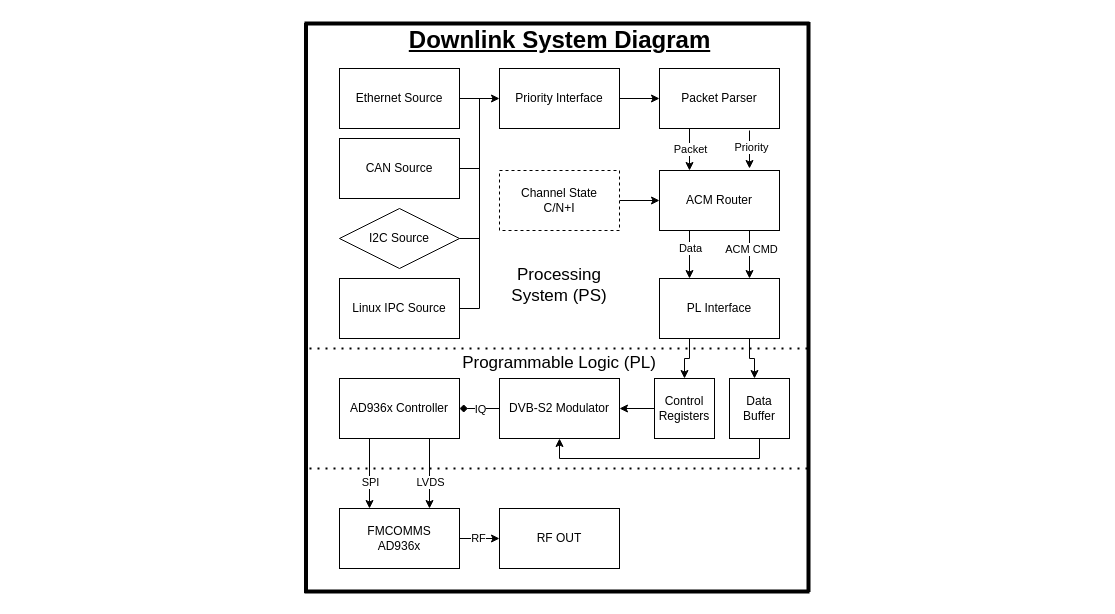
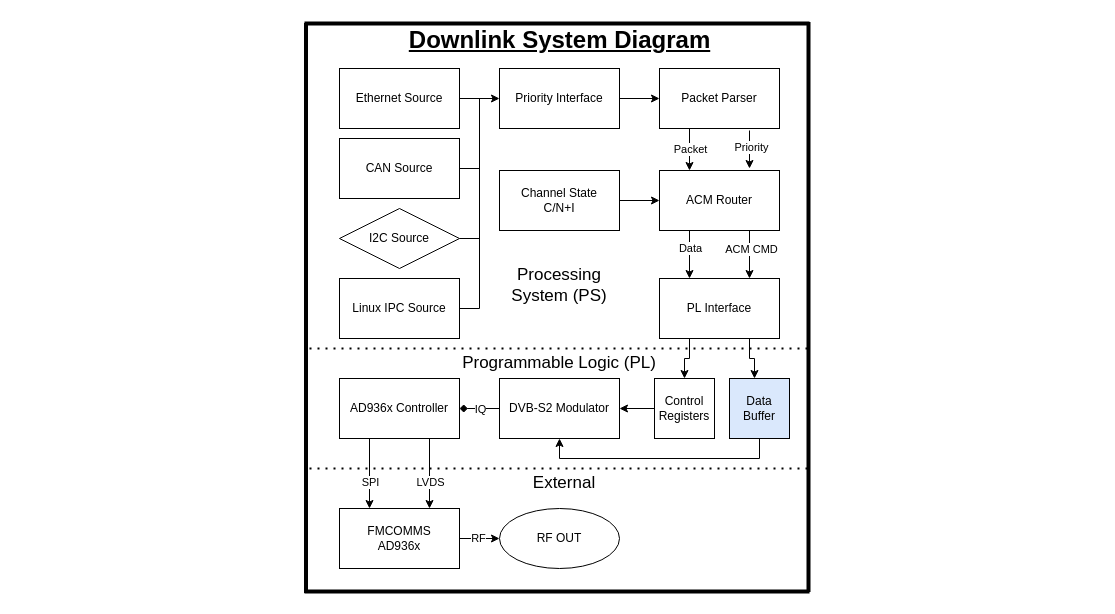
node "Channel State C/N+I": style dashed -> solid
node "Data Buffer": fillcolor #ffffff -> #dae8fc
node "External": added
node "RF OUT": shape rectangle -> ellipse
